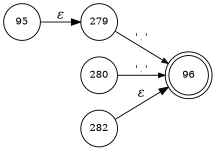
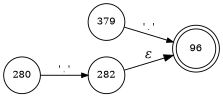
node "95": removed
node "279": label "279" -> "379"
edge "280" -> "96": now "280" -> "282"
